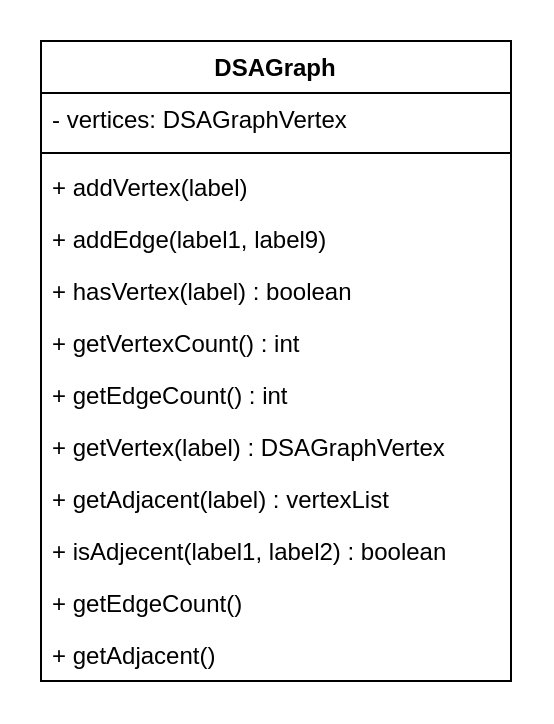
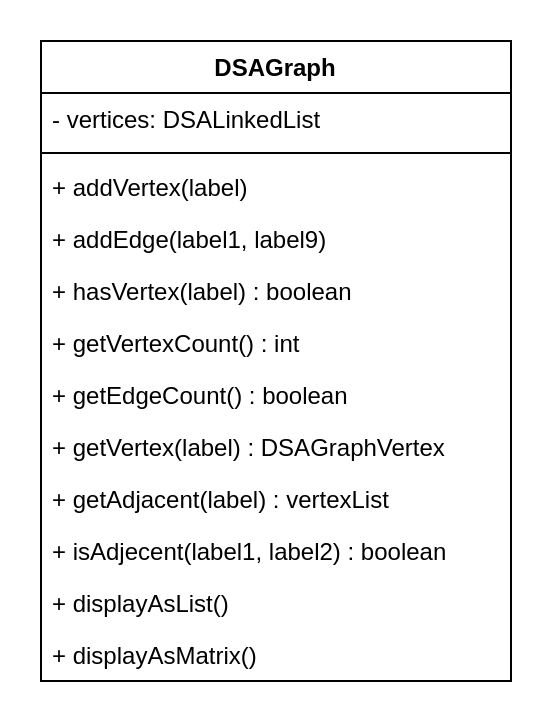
node "- vertices: DSAGraphVertex": label "- vertices: DSAGraphVertex" -> "- vertices: DSALinkedList"
node "+ getEdgeCount() : int": label "+ getEdgeCount() : int" -> "+ getEdgeCount() : boolean"
node "+ getEdgeCount()": label "+ getEdgeCount()" -> "+ displayAsList()"
node "+ getAdjacent()": label "+ getAdjacent()" -> "+ displayAsMatrix()"
